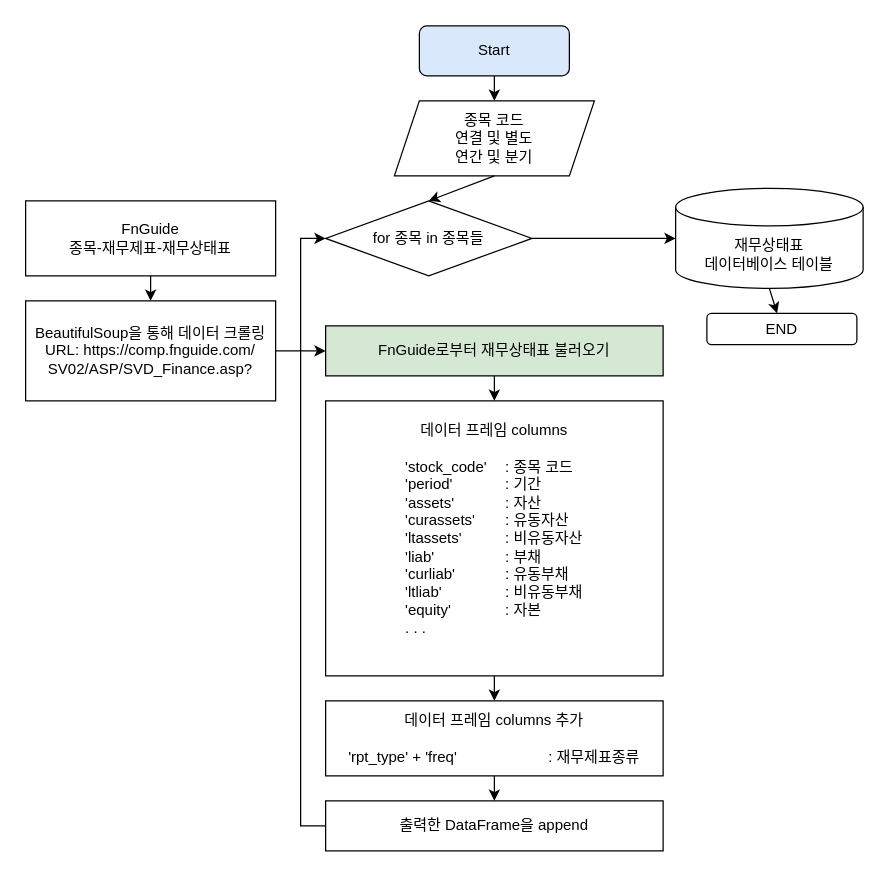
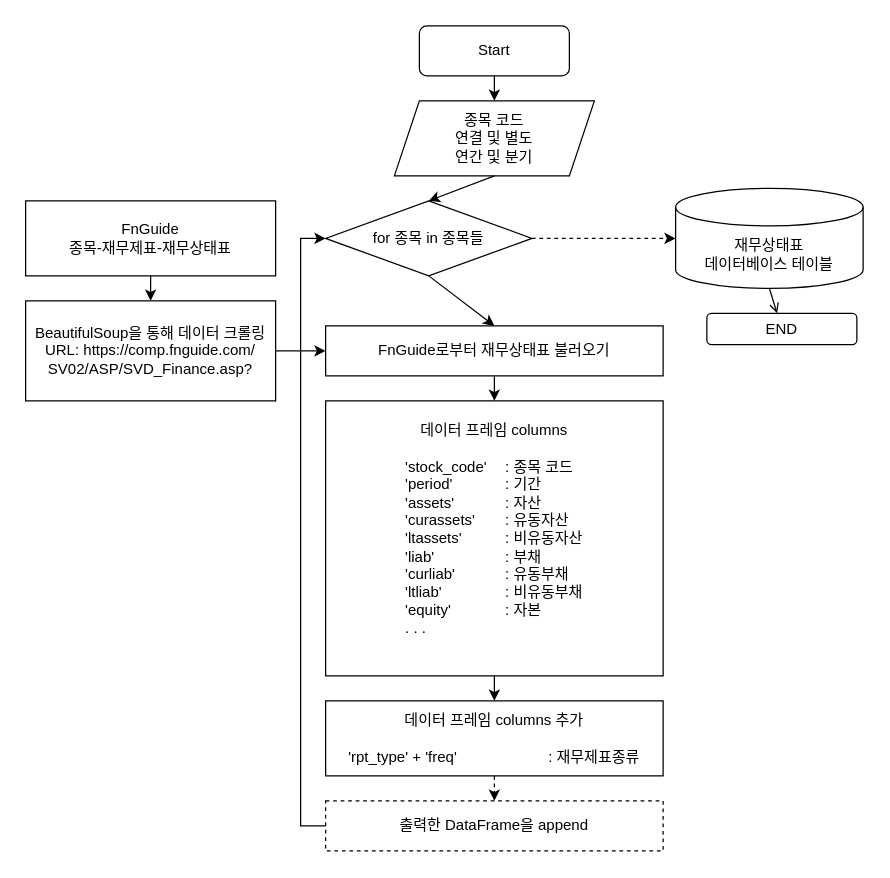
node "Start": fillcolor #dae8fc -> #ffffff
edge "for 종목 in 종목들" -> "재무상태표 데이터베이스 테이블": style solid -> dashed
edge "for 종목 in 종목들" -> "FnGuide로부터 재무상태표 불러오기": added
edge "재무상태표 데이터베이스 테이블" -> "END": arrowhead classic -> open
node "FnGuide로부터 재무상태표 불러오기": fillcolor #d5e8d4 -> #ffffff
edge "데이터 프레임 columns 추가 'rpt_type' + 'freq' : 재무제표종류" -> "출력한 DataFrame을 append": style solid -> dashed
node "출력한 DataFrame을 append": style solid -> dashed
